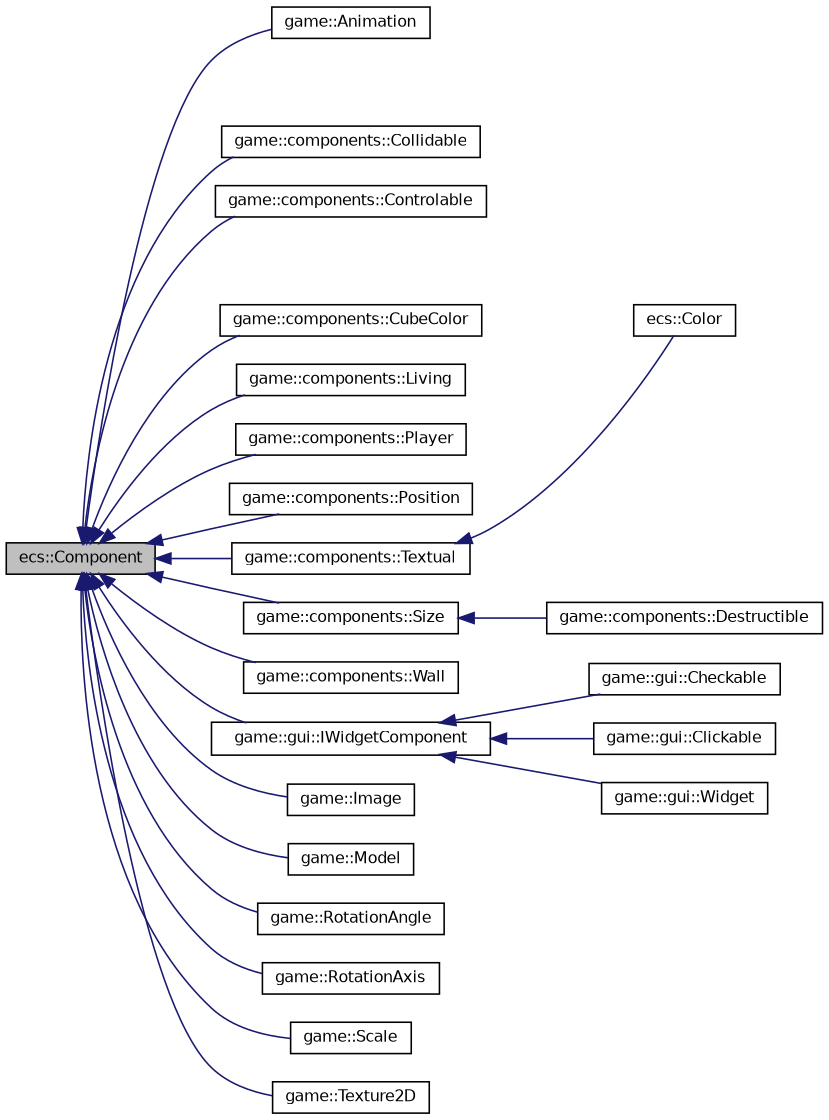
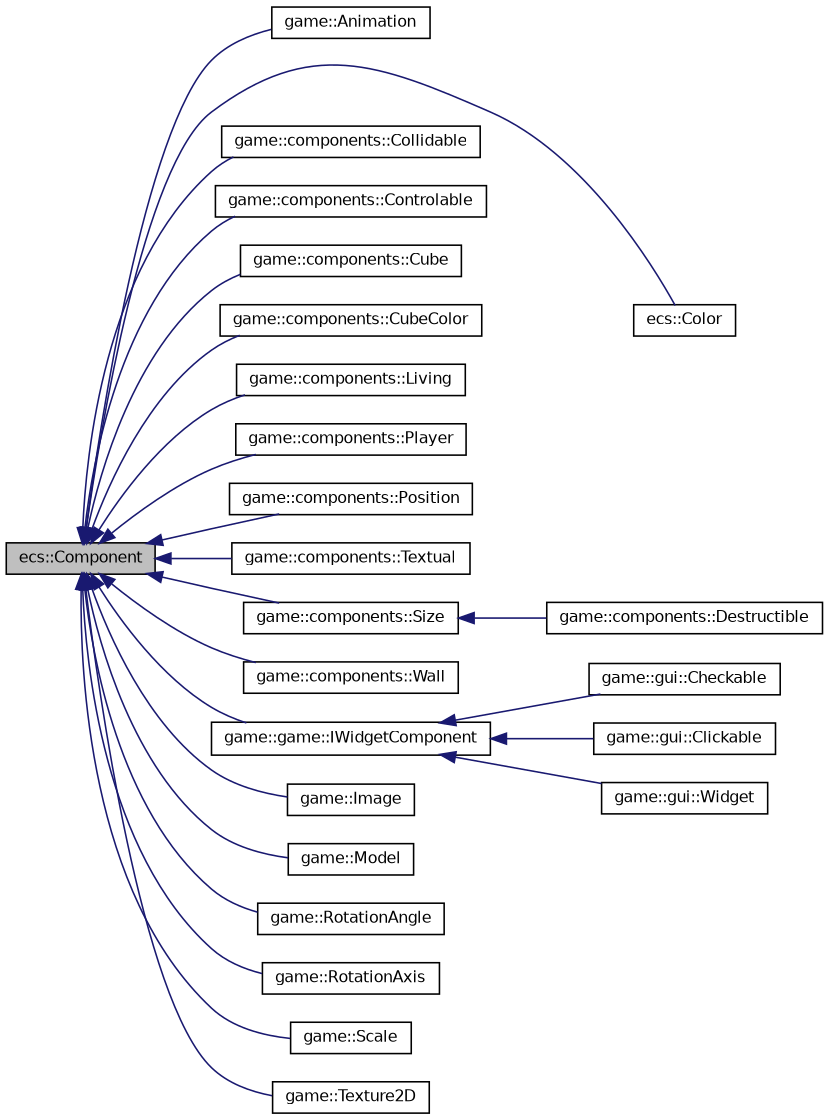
node "game::components::Cube": added
edge "ecs::Color" -> "game::components::Textual": now "ecs::Color" -> "ecs::Component"
node "game::gui::IWidgetComponent": label "game::gui::IWidgetComponent" -> "game::game::IWidgetComponent"
